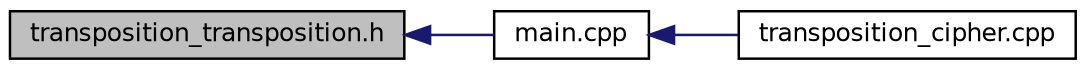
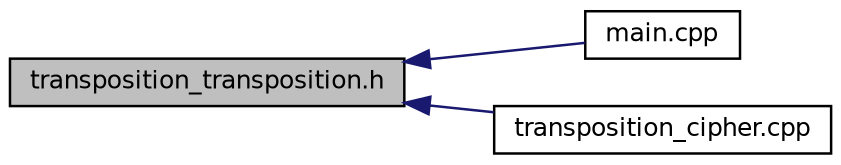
edge "transposition_cipher.cpp" -> "main.cpp": now "transposition_cipher.cpp" -> "transposition_transposition.h"
